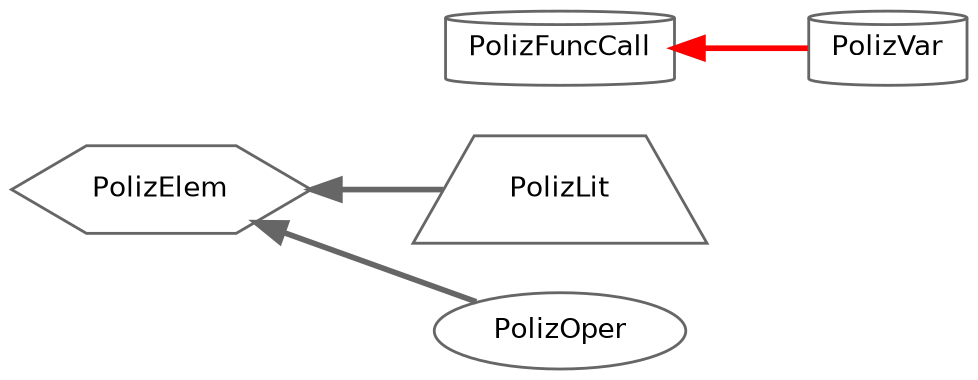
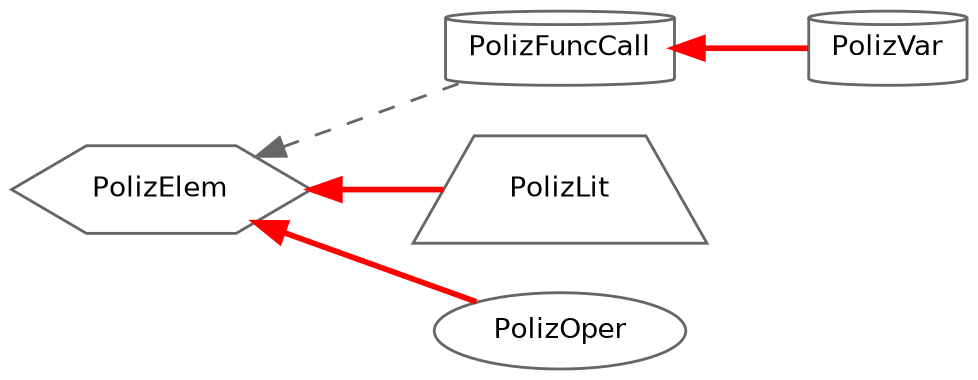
edge "PolizFuncCall" -> "PolizElem": added
edge "PolizLit" -> "PolizElem": color gray40 -> red
edge "PolizOper" -> "PolizElem": color gray40 -> red
